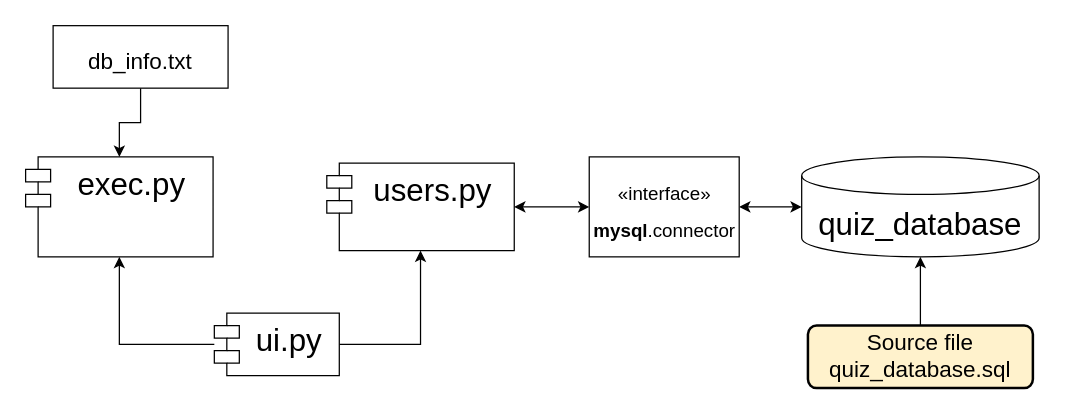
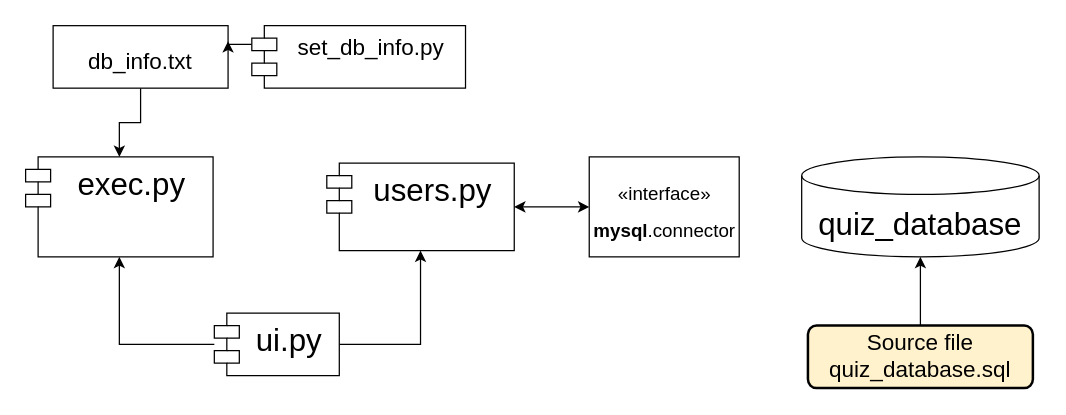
edge "set_db_info.py" -> "db_info.txt": added
node "set_db_info.py": added
edge "«interface» mysql.connector" -- "quiz_database": removed
